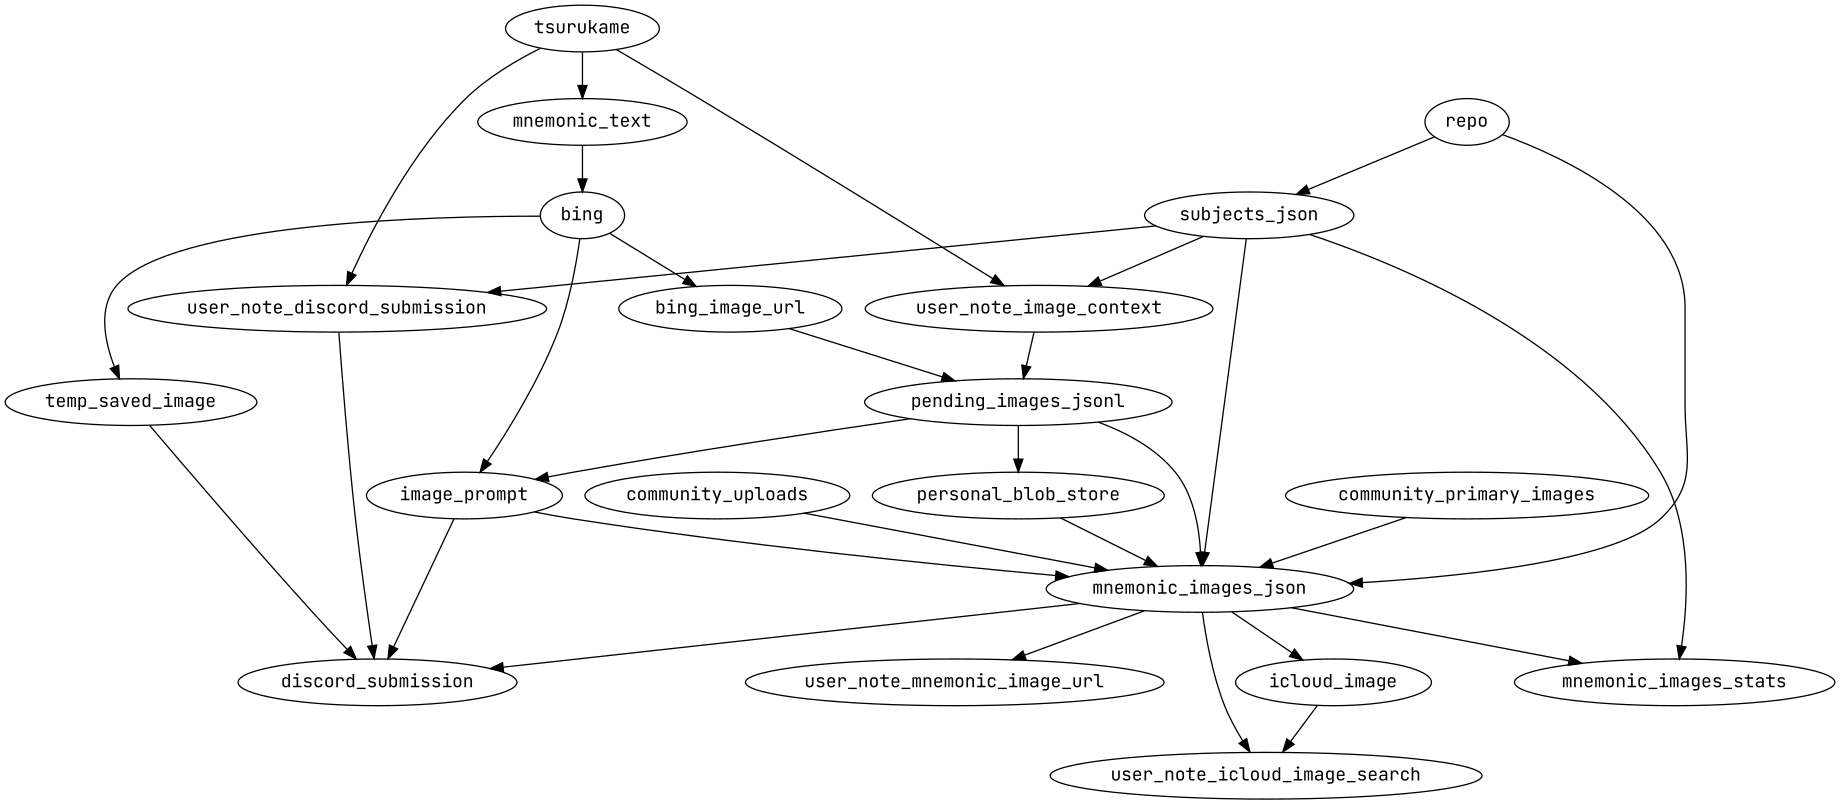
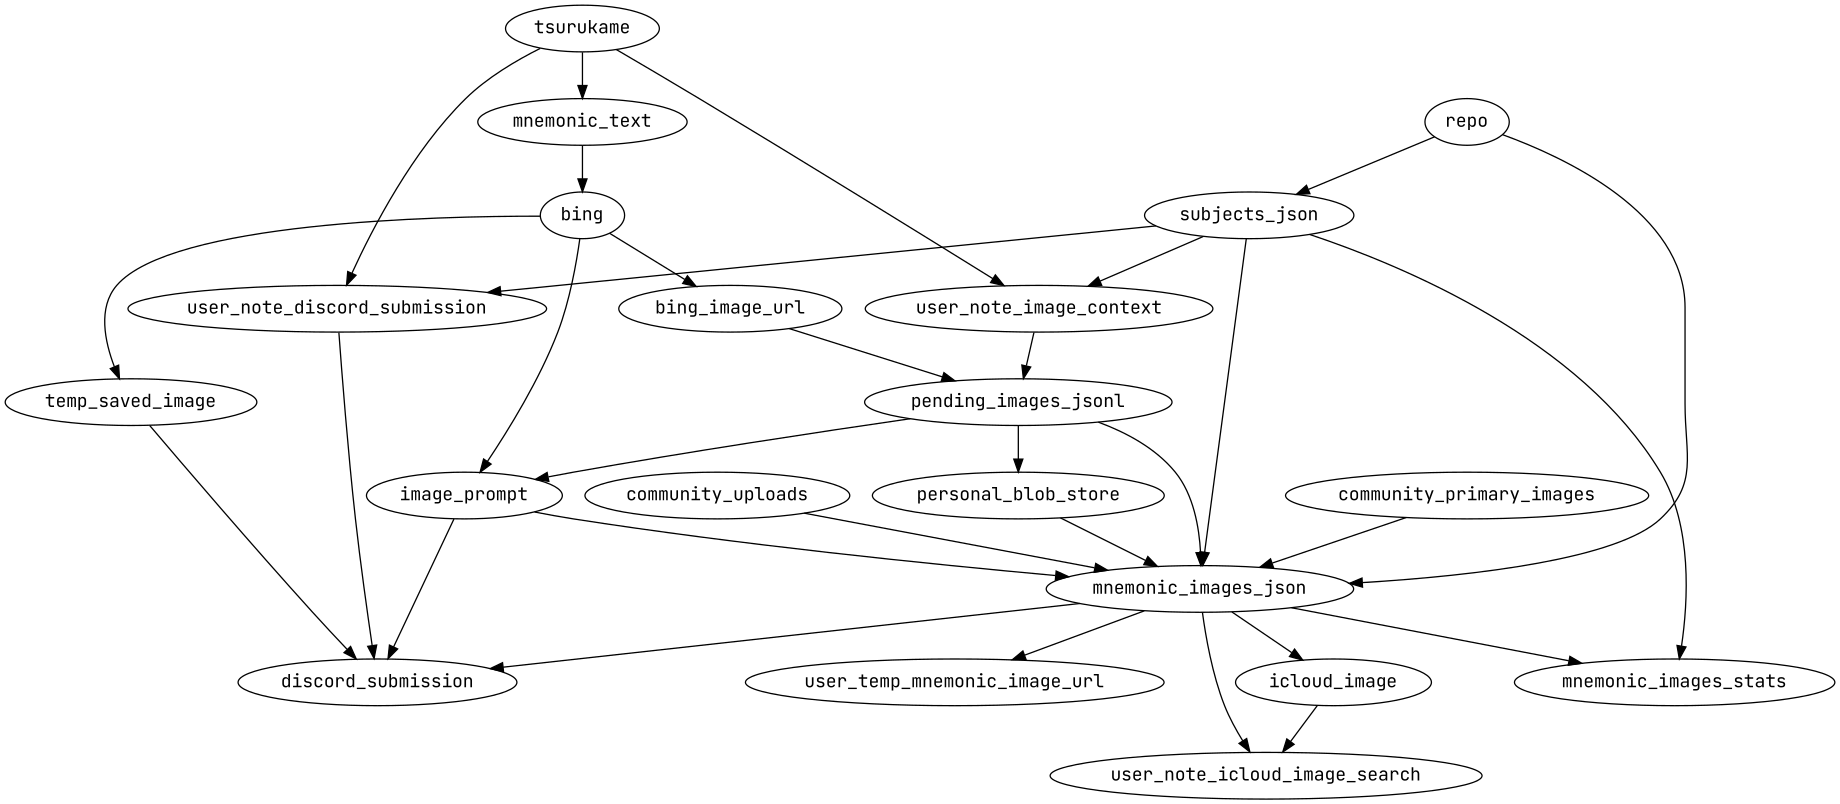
node "user_note_mnemonic_image_url": label "user_note_mnemonic_image_url" -> "user_temp_mnemonic_image_url"
